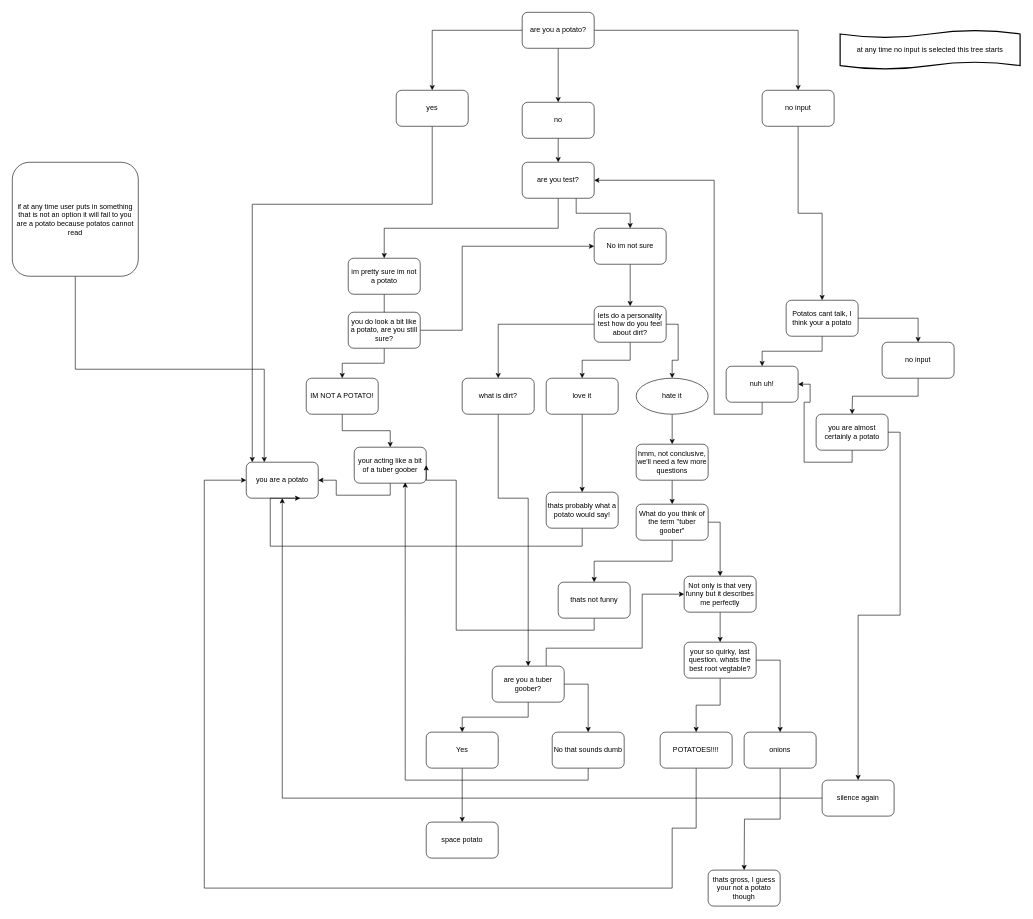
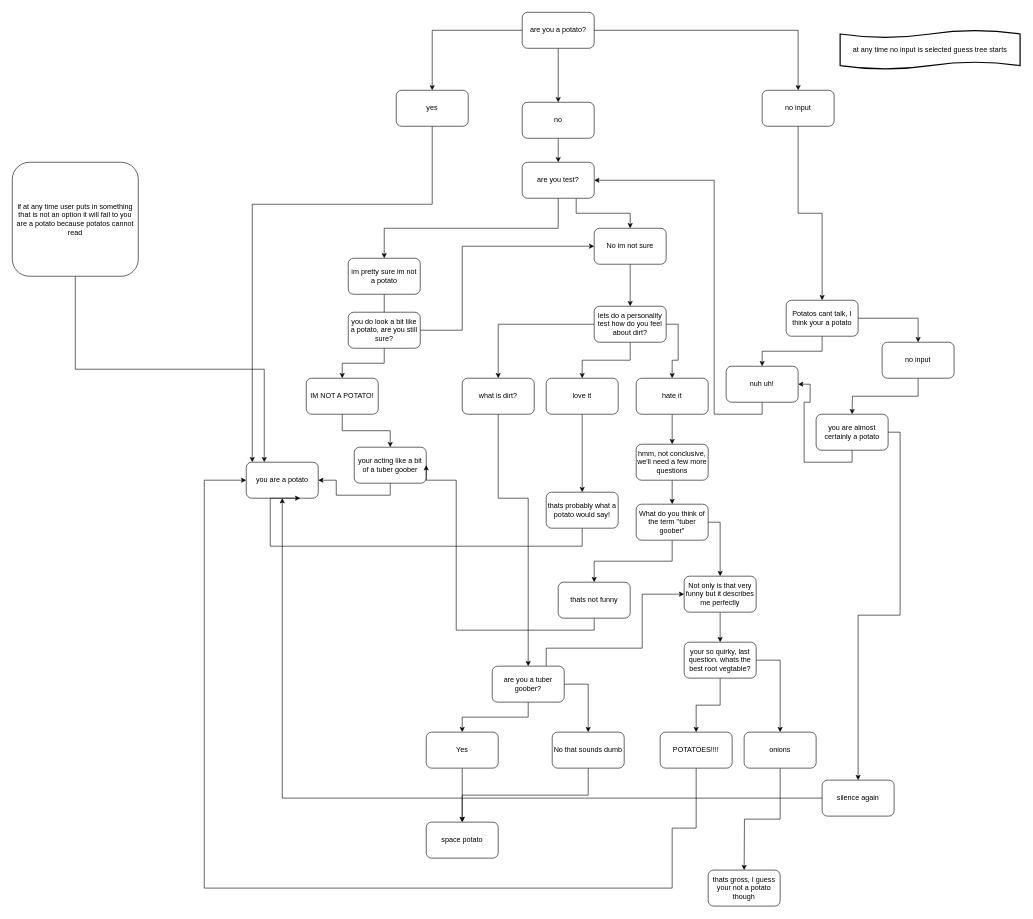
node "at any time no input is selected this tree starts": label "at any time no input is selected this tree starts" -> "at any time no input is selected guess tree starts"
node "hate it": shape ellipse -> rounded rectangle
edge "No that sounds dumb" -> "your acting like a bit of a tuber goober": now "No that sounds dumb" -> "space potato"
